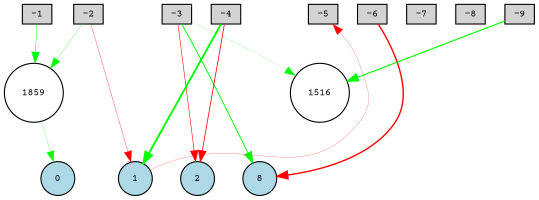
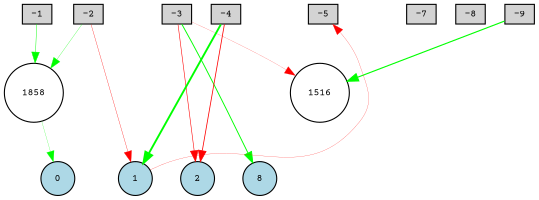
node "-6": removed
edge "-3" -> "1516": color green -> red
node "1859": label "1859" -> "1858"
